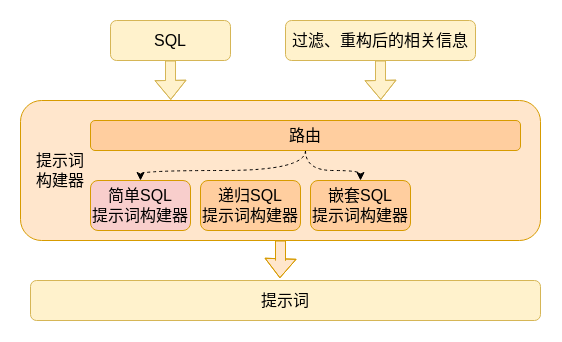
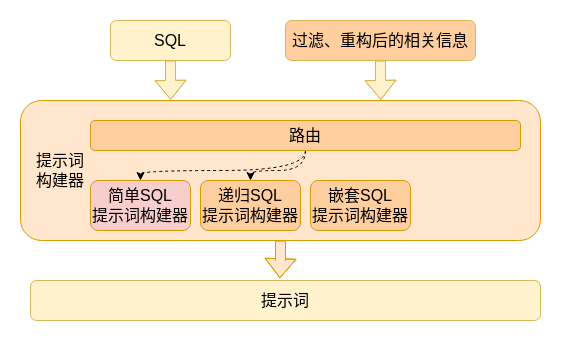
node "过滤、重构后的相关信息": fillcolor #fff2cc -> #ffce9f
edge "路由" -> "递归SQL 提示词构建器": added
edge "路由" -> "嵌套SQL 提示词构建器": removed
